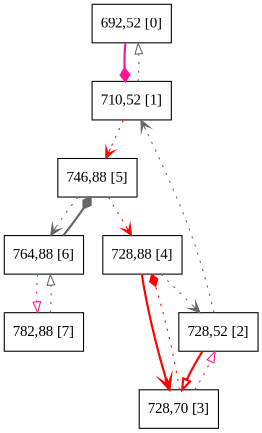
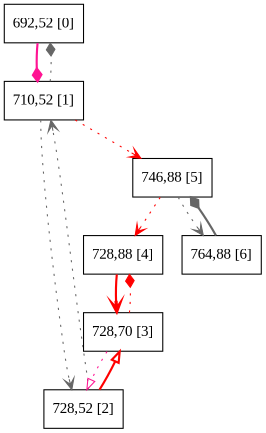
edge "710,52 [1]" -> "692,52 [0]": arrowhead onormal -> diamond
edge "728,88 [4]" -> "728,52 [2]": now "710,52 [1]" -> "728,52 [2]"
node "782,88 [7]": removed
